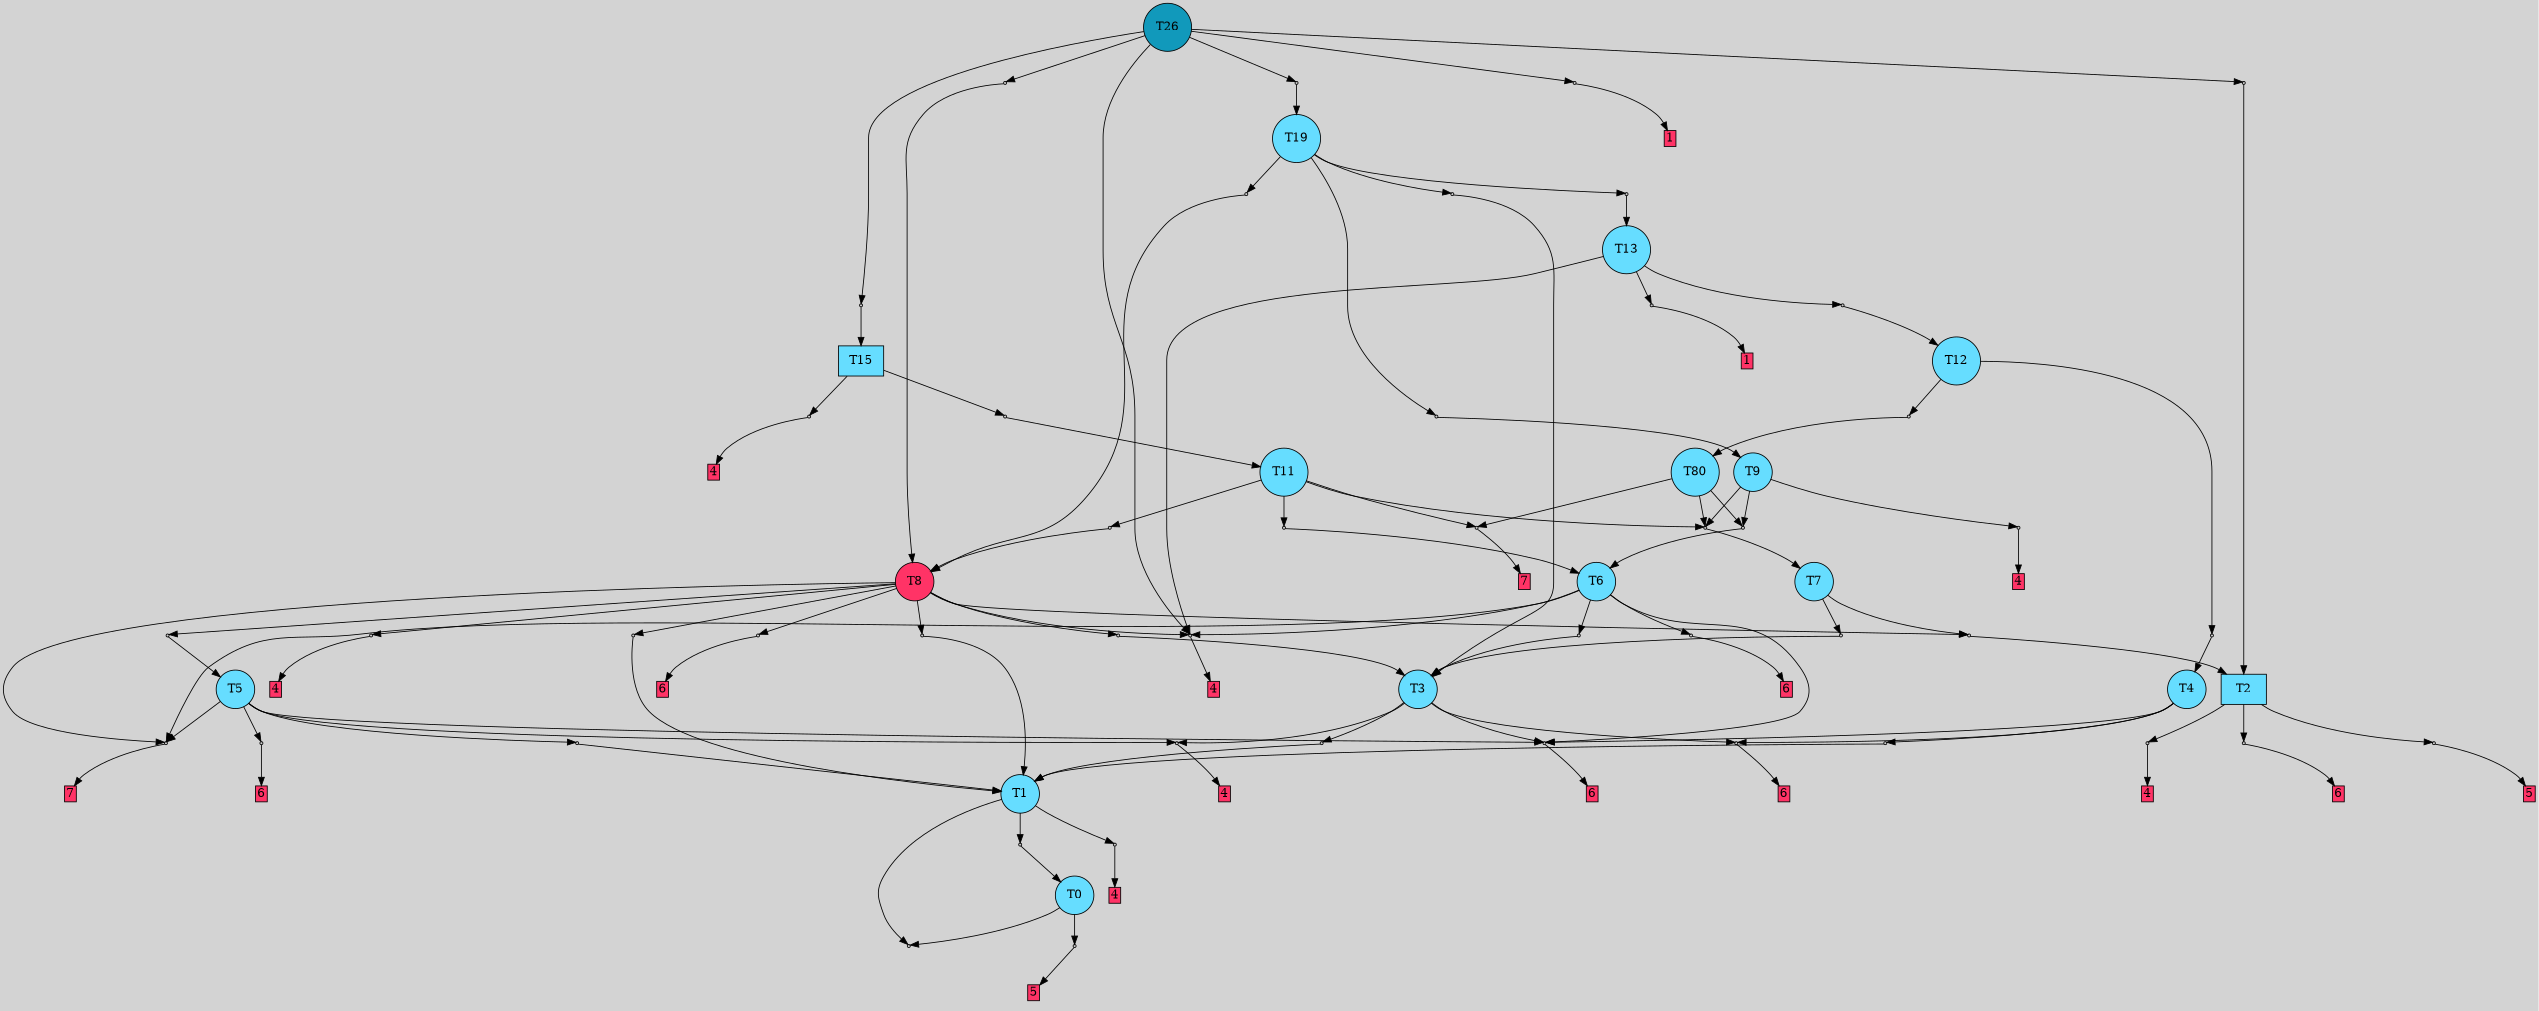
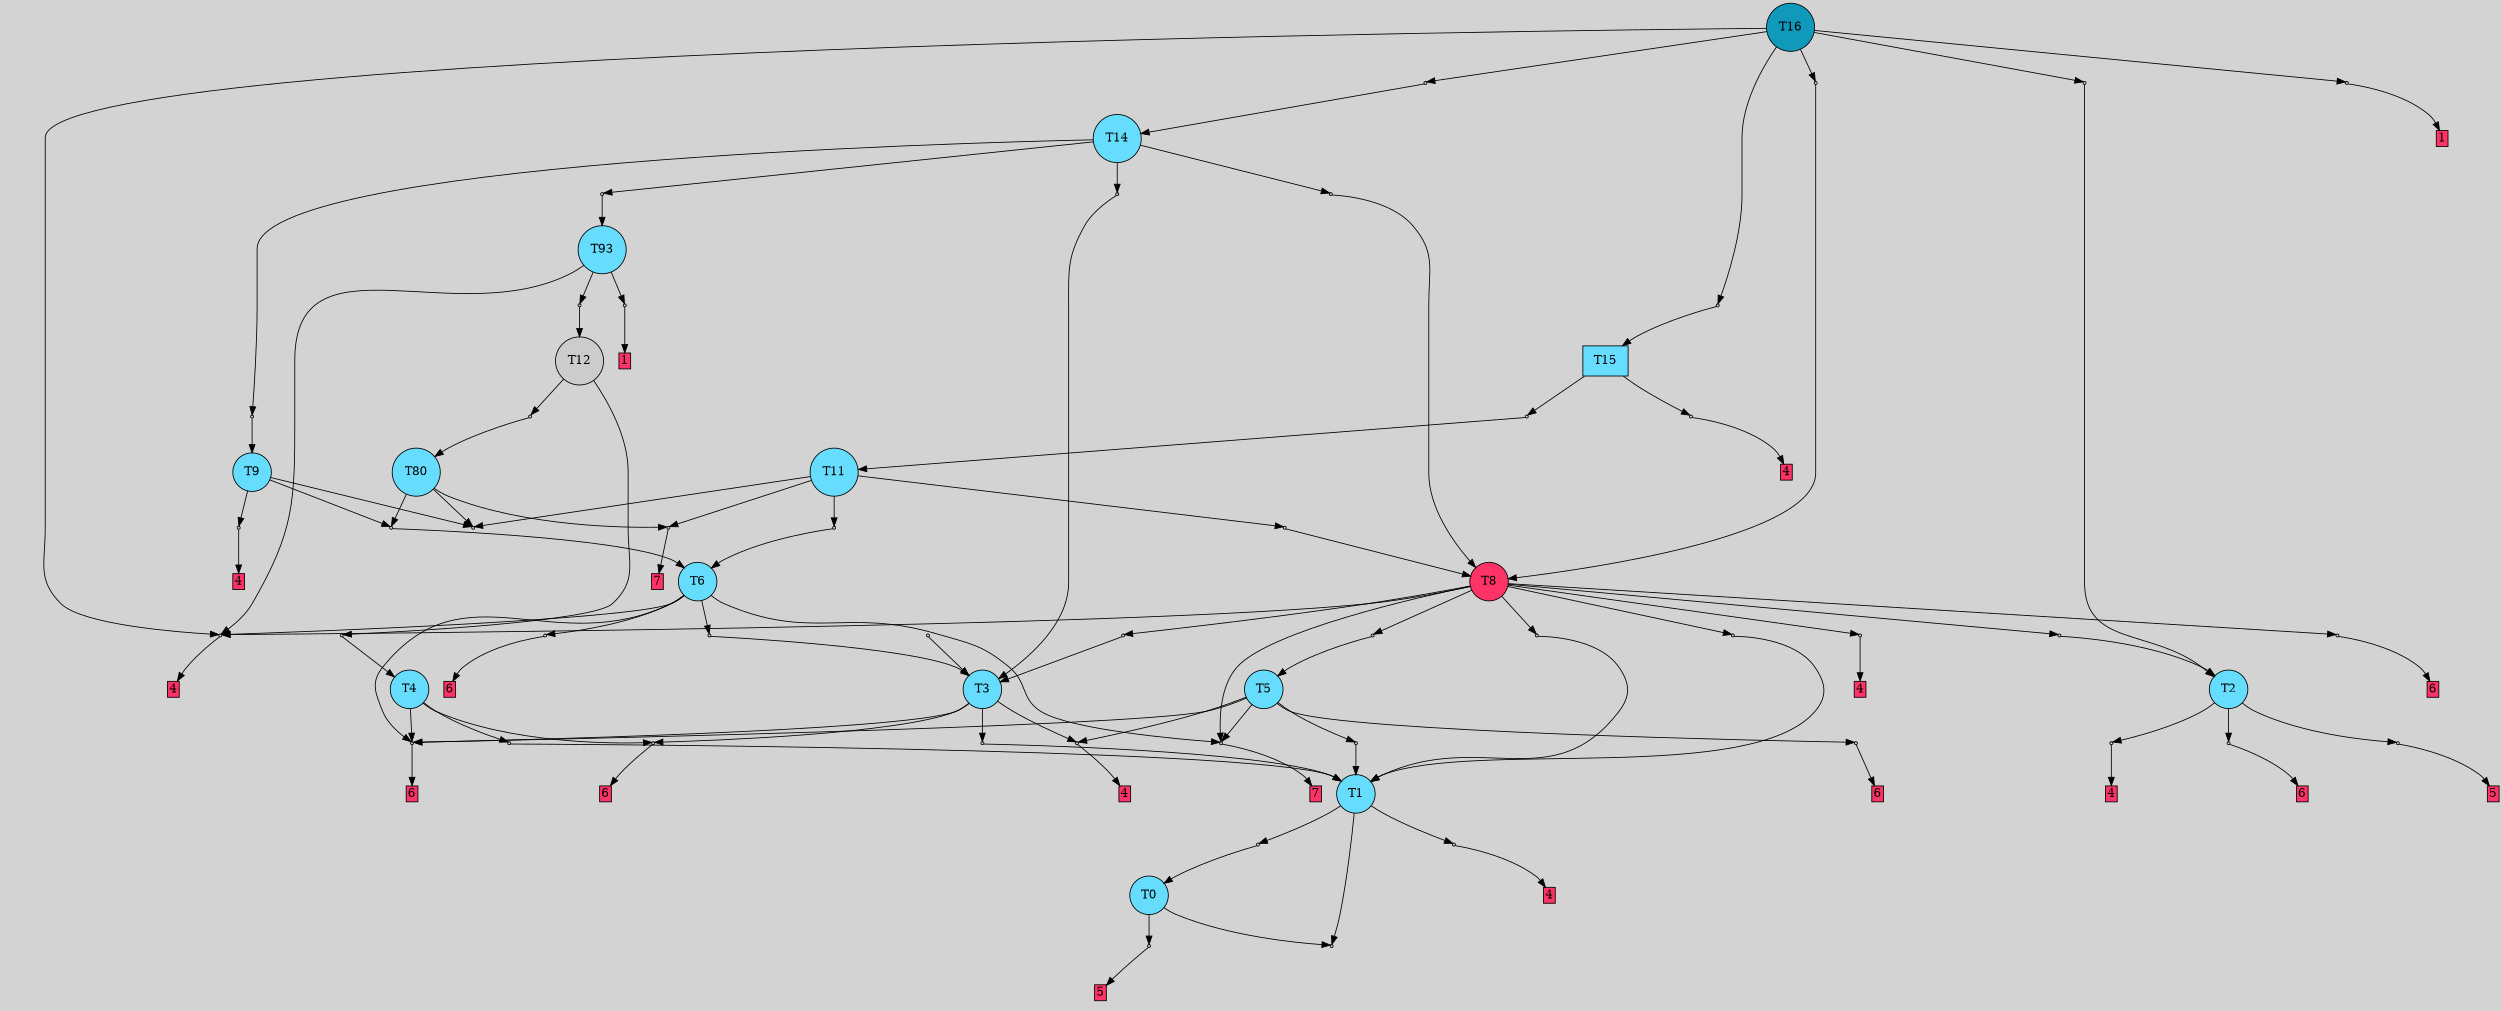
node "T26": label "T26" -> "T16"
node "T19": label "T19" -> "T14"
node "T13": label "T13" -> "T93"
node "T12": fillcolor #66ddff -> #cccccc
node "T7": removed
node "T2": shape box -> circle
